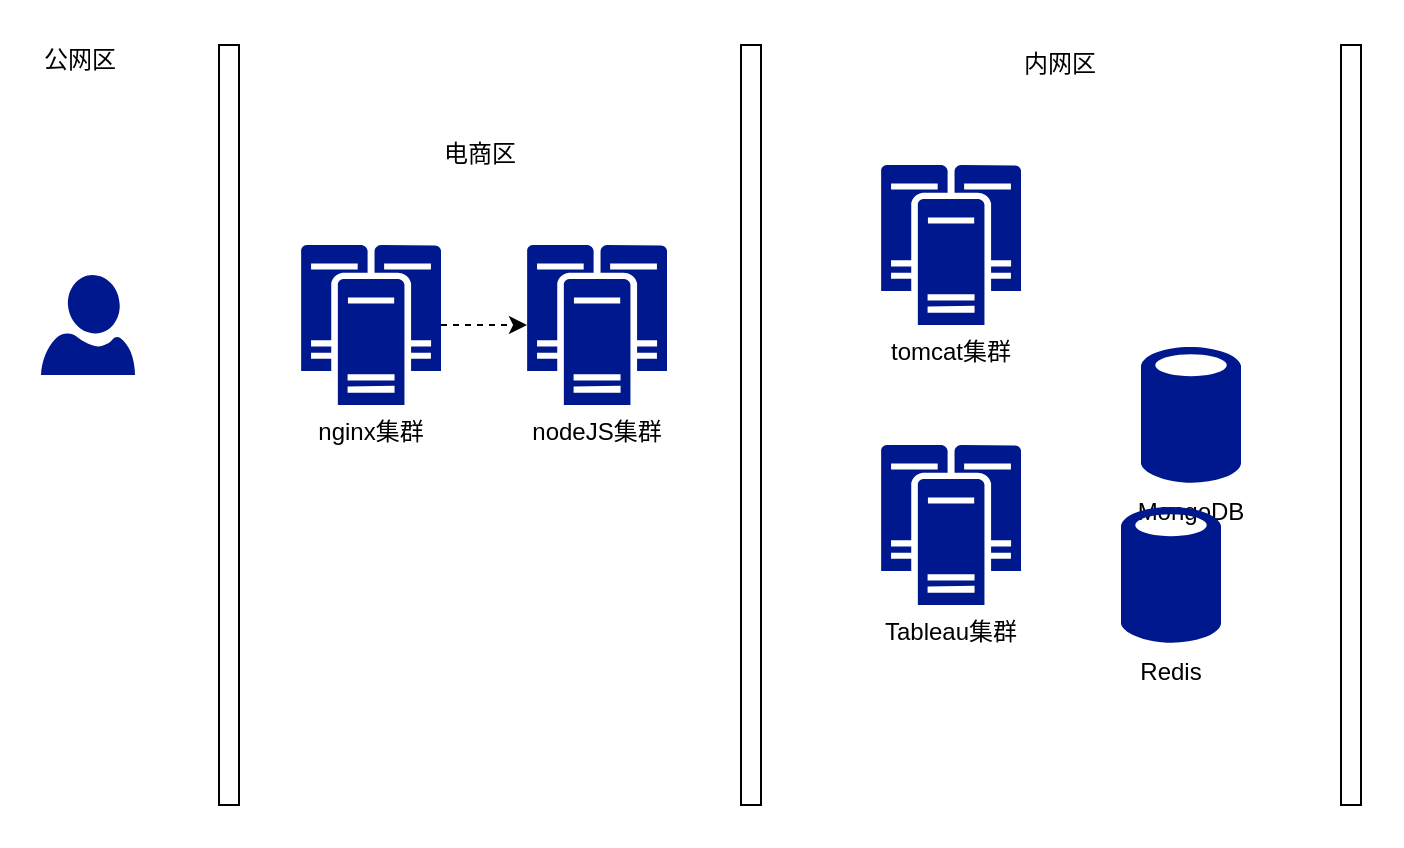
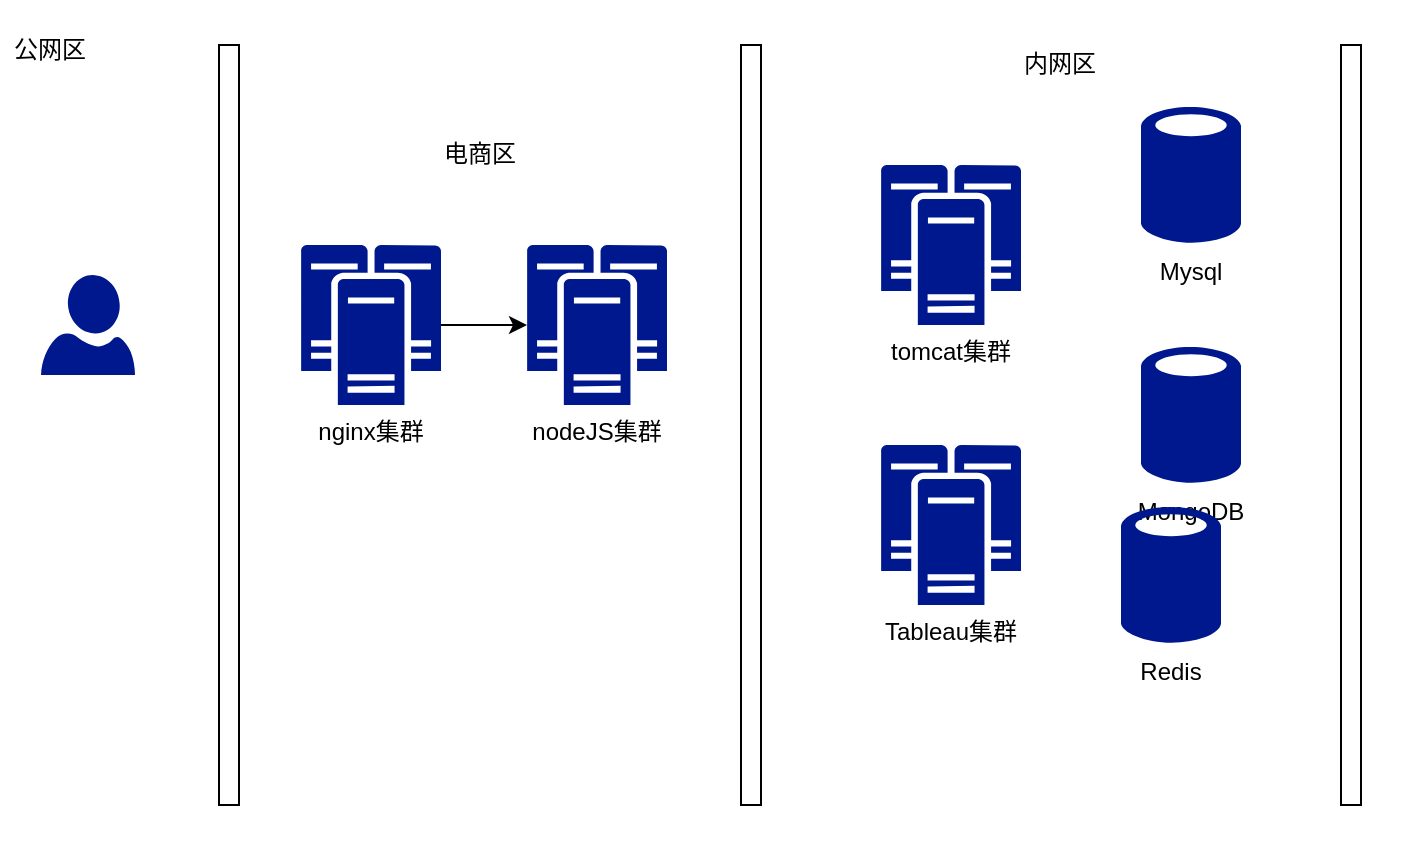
node "公网区": moved (91, 61) -> (61, 51)
node "Mysql": added
edge "nginx集群" -> "nodeJS集群": style dashed -> solid
